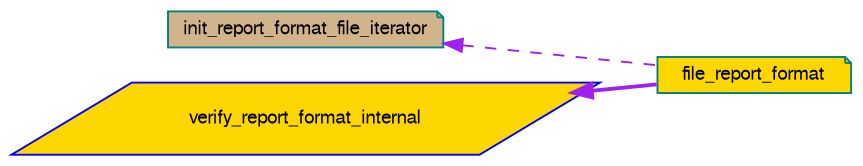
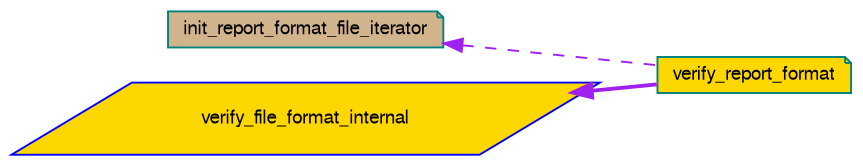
node "file_report_format": label "file_report_format" -> "verify_report_format"
node "verify_report_format_internal": label "verify_report_format_internal" -> "verify_file_format_internal"
